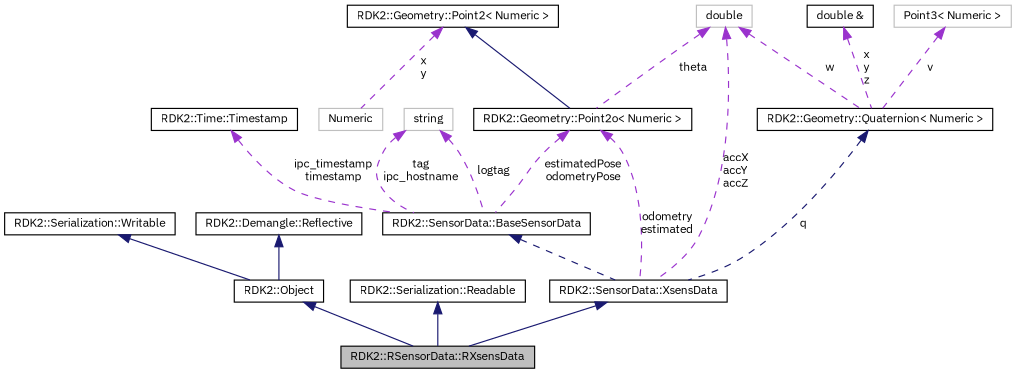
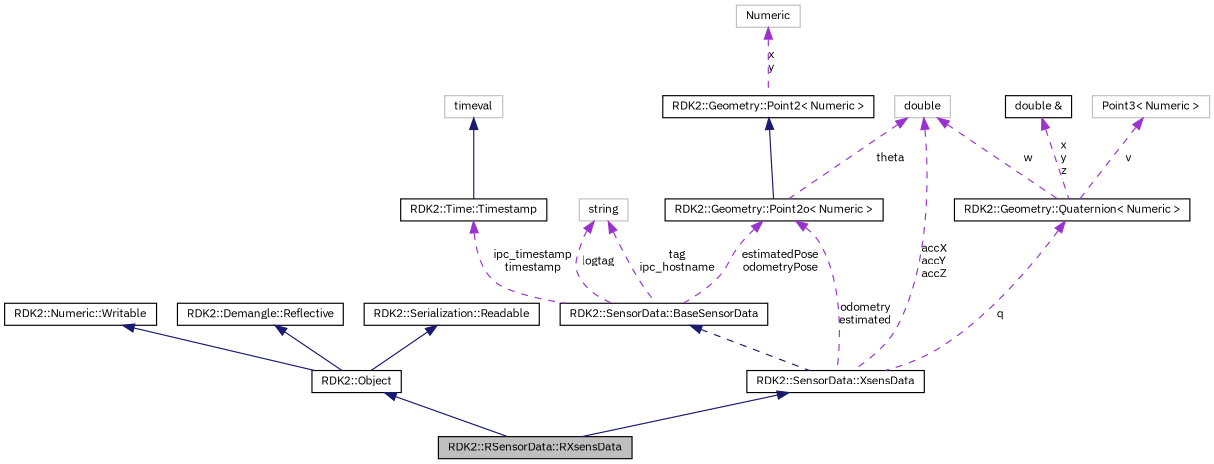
edge "Numeric" -> "RDK2::Geometry::Point2< Numeric >": reversed
node "timeval": added
node "RDK2::Serialization::Writable": label "RDK2::Serialization::Writable" -> "RDK2::Numeric::Writable"
edge "RDK2::SensorData::XsensData" -> "RDK2::Geometry::Quaternion< Numeric >": color midnightblue -> darkorchid3
edge "RDK2::RSensorData::RXsensData" -> "RDK2::Serialization::Readable": now "RDK2::Object" -> "RDK2::Serialization::Readable"
